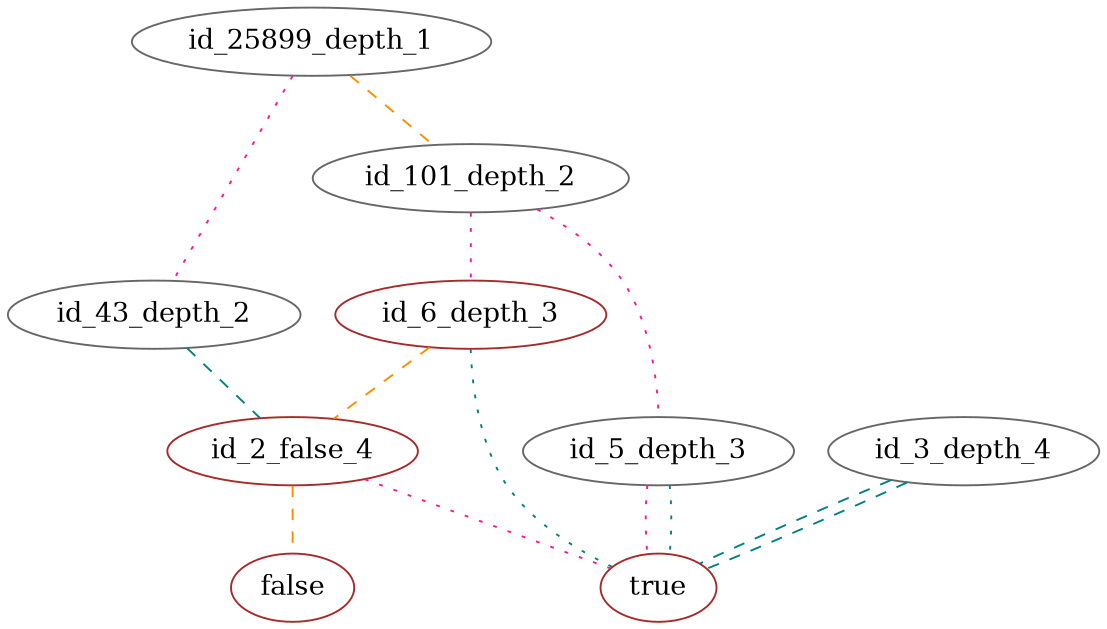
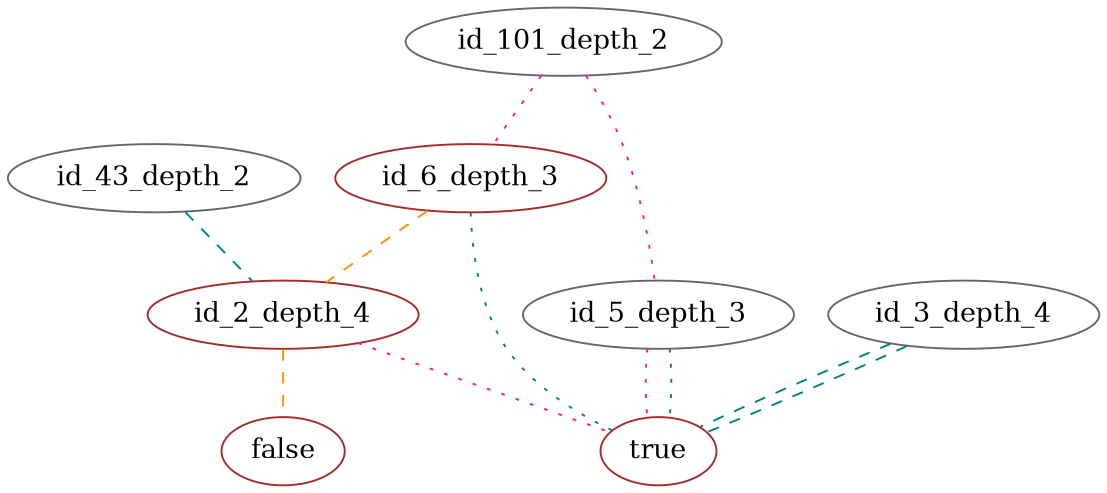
node "id_25899_depth_1": removed
node "id_2_false_4": label "id_2_false_4" -> "id_2_depth_4"
